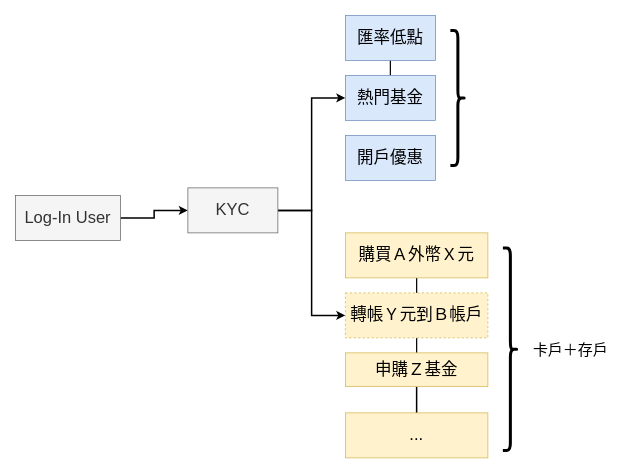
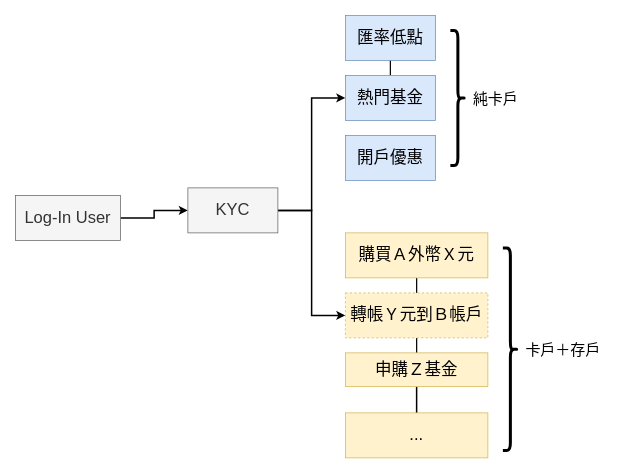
node "純卡戶": added
node "卡戶＋存戶": moved (570, 349) -> (563, 349)
